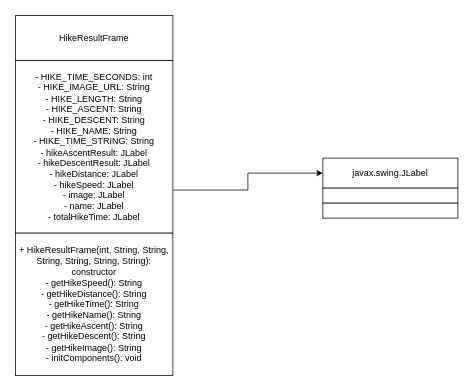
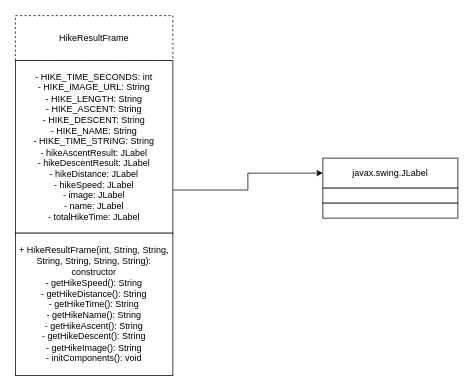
node "HikeResultFrame": style solid -> dashed
